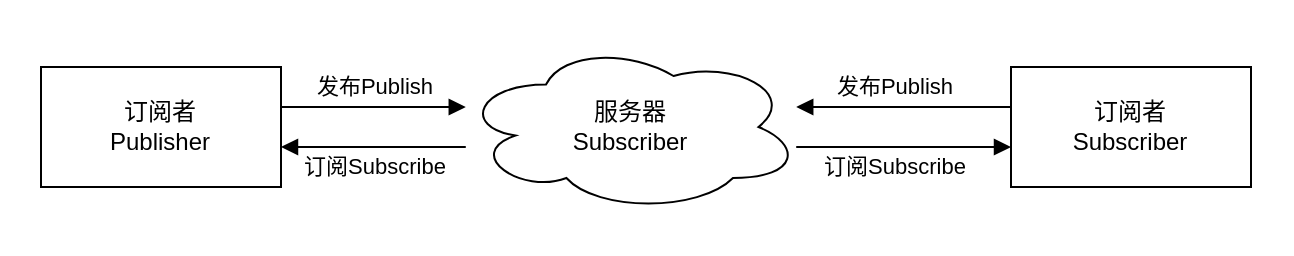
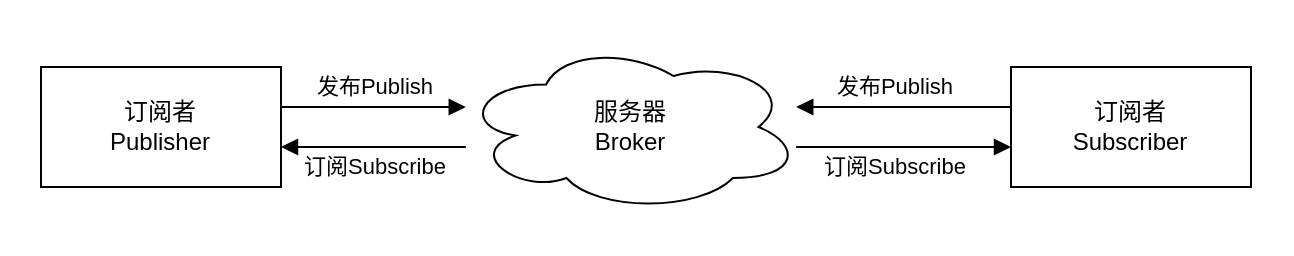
node "服务器 Subscriber": label "服务器 Subscriber" -> "服务器 Broker"
